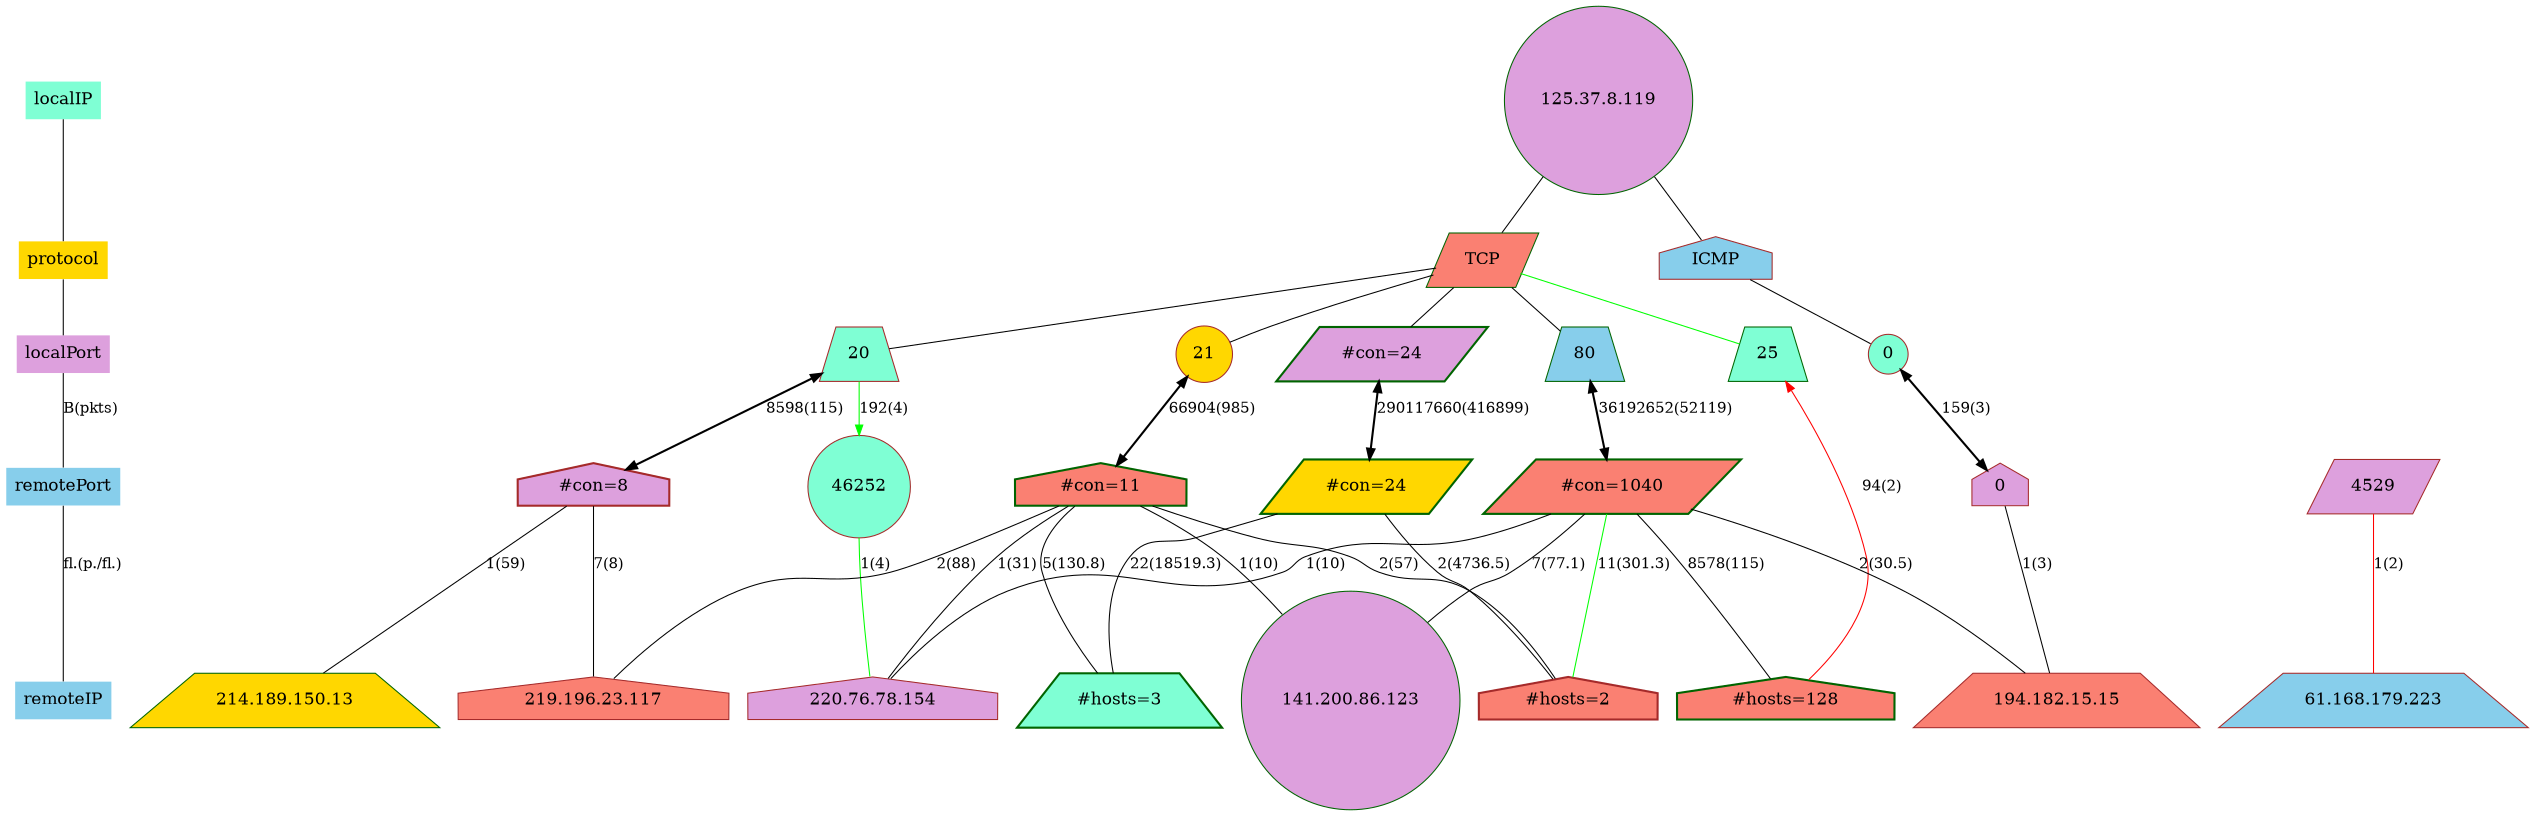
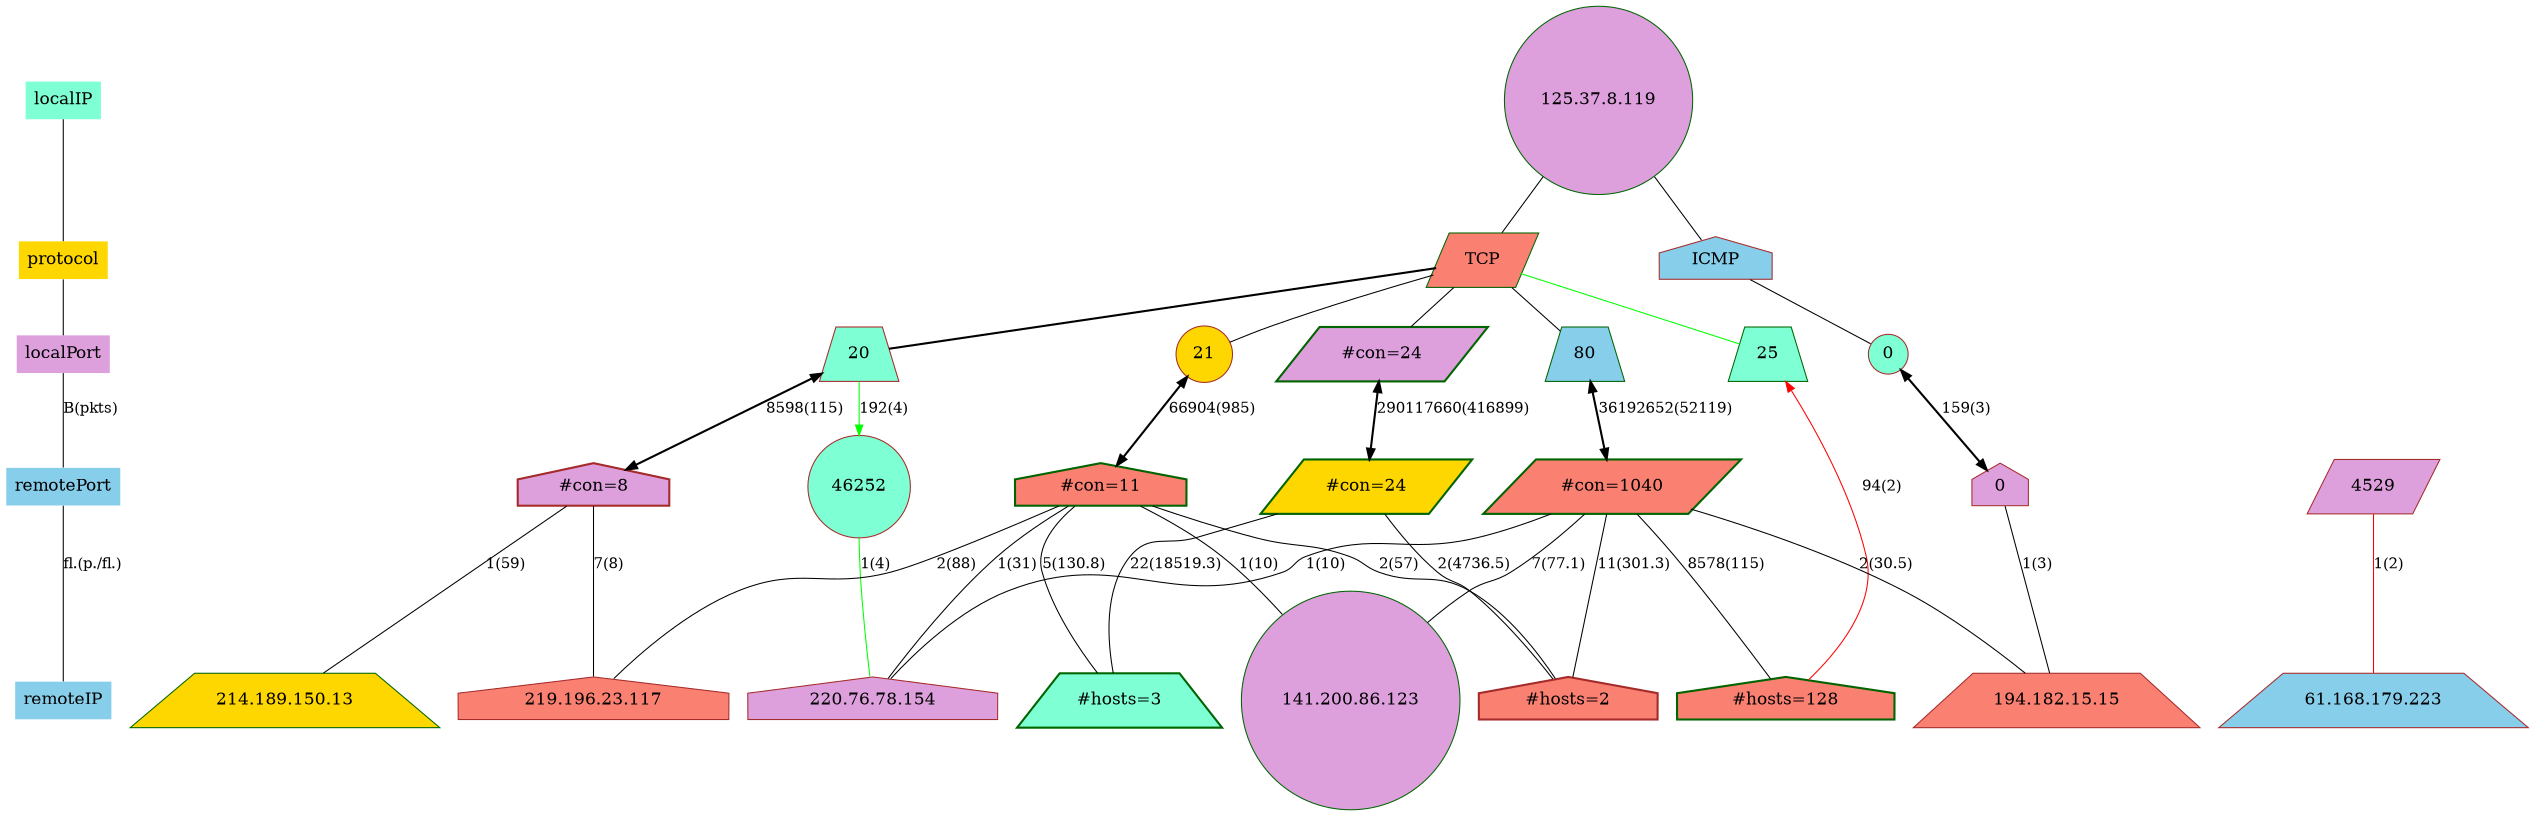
edge "TCP" -- "20": style solid -> bold
edge "#con=1040" -- "#hosts=2": color green -> black
